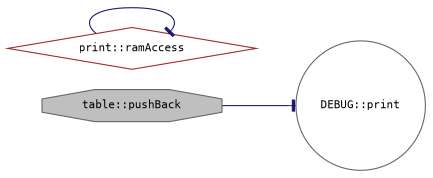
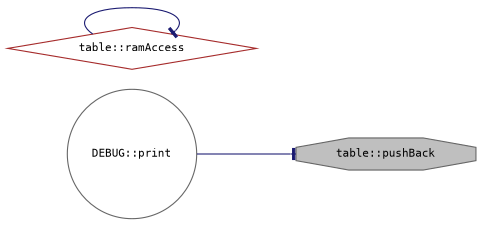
node "print::ramAccess": label "print::ramAccess" -> "table::ramAccess"
edge "table::pushBack" -> "DEBUG::print": reversed
